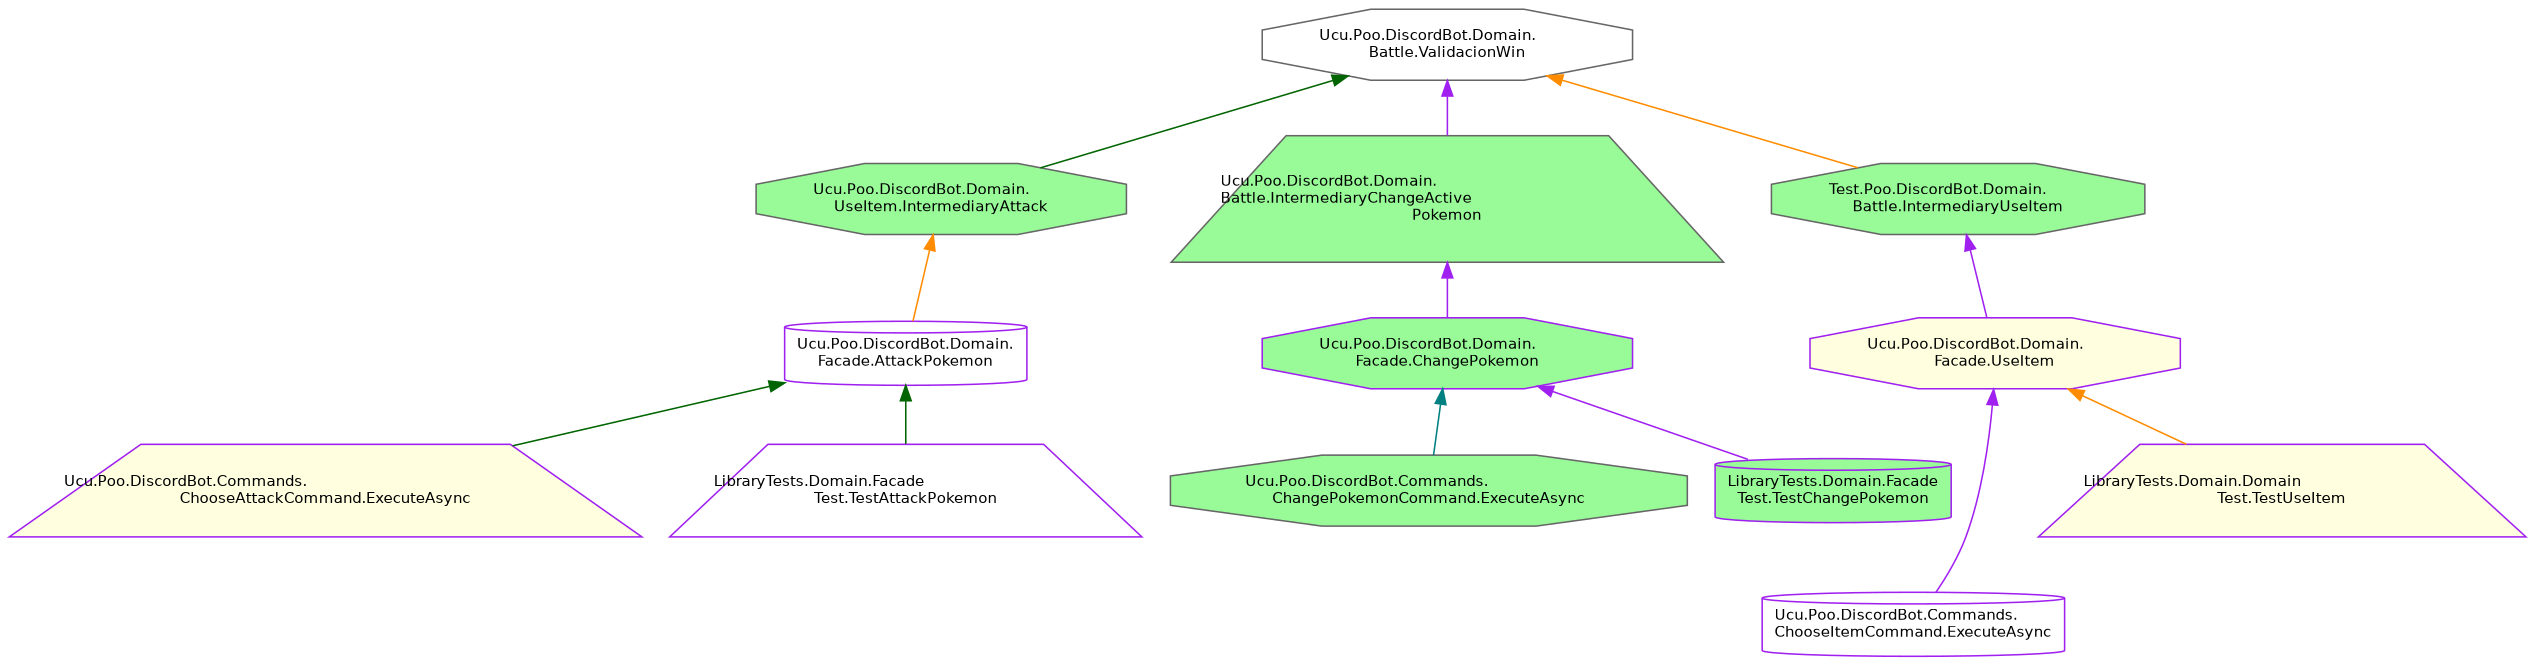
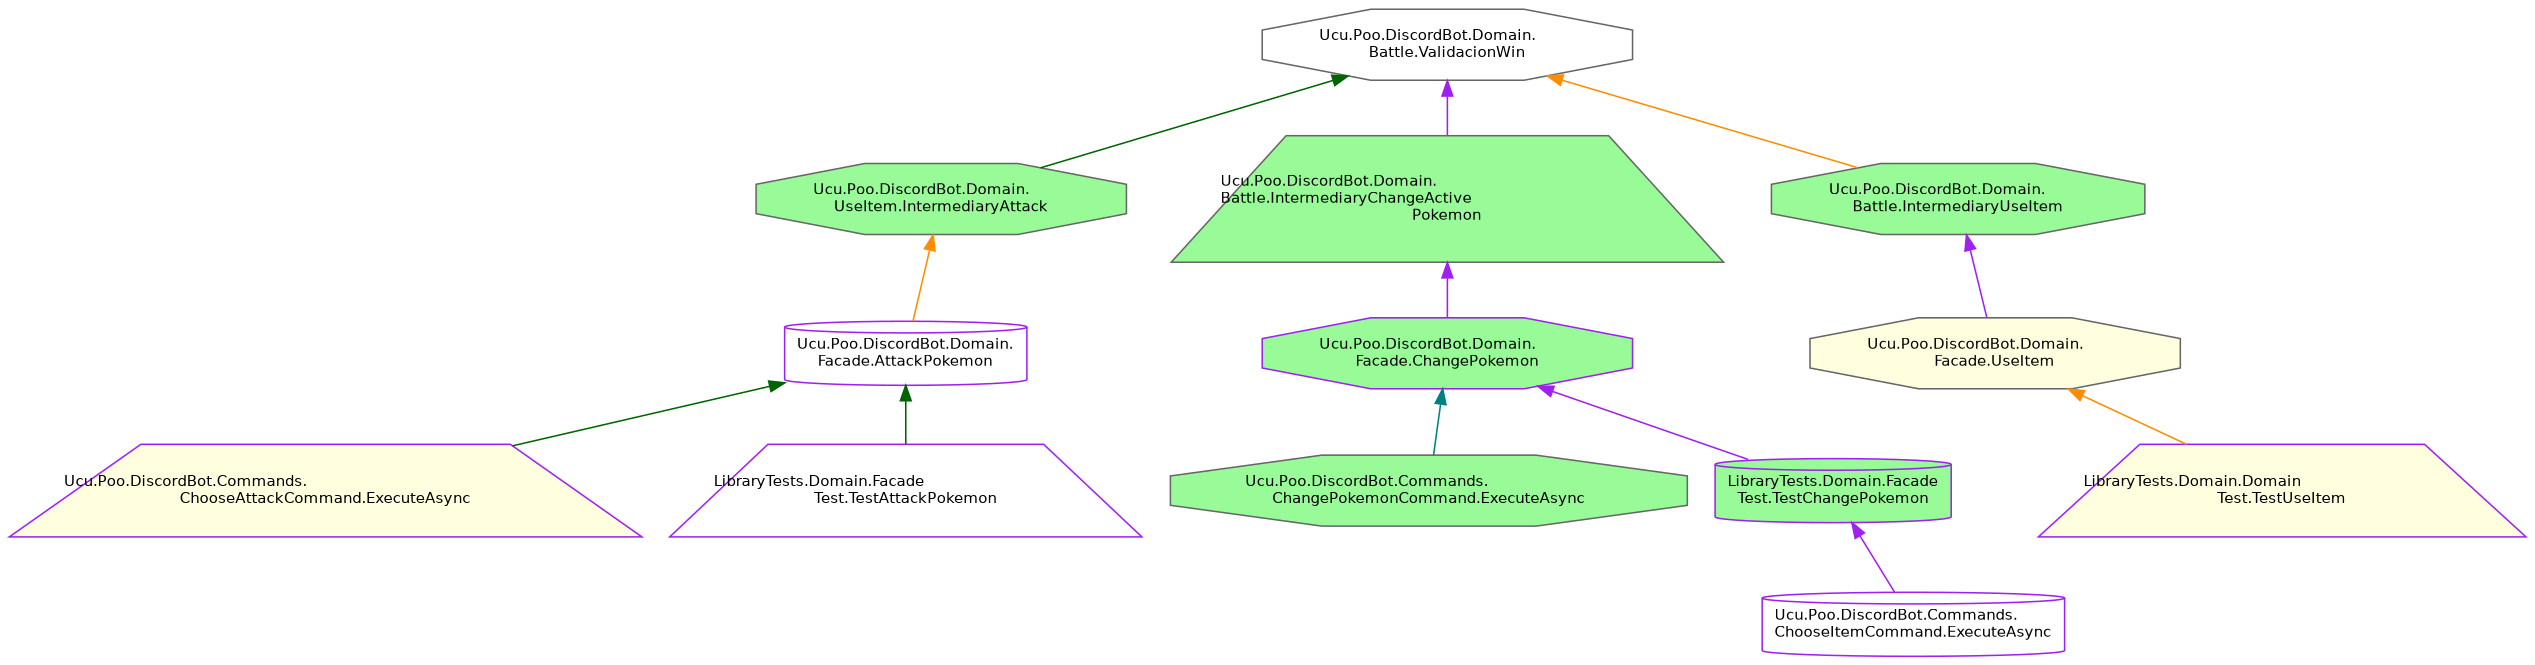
node "Test.Poo.DiscordBot.Domain. Battle.IntermediaryUseItem": label "Test.Poo.DiscordBot.Domain. Battle.IntermediaryUseItem" -> "Ucu.Poo.DiscordBot.Domain. Battle.IntermediaryUseItem"
node "Ucu.Poo.DiscordBot.Domain. Facade.UseItem": color purple -> gray40
edge "Ucu.Poo.DiscordBot.Commands. ChooseItemCommand.ExecuteAsync" -> "Ucu.Poo.DiscordBot.Domain. Facade.UseItem": now "Ucu.Poo.DiscordBot.Commands. ChooseItemCommand.ExecuteAsync" -> "LibraryTests.Domain.Facade Test.TestChangePokemon"
